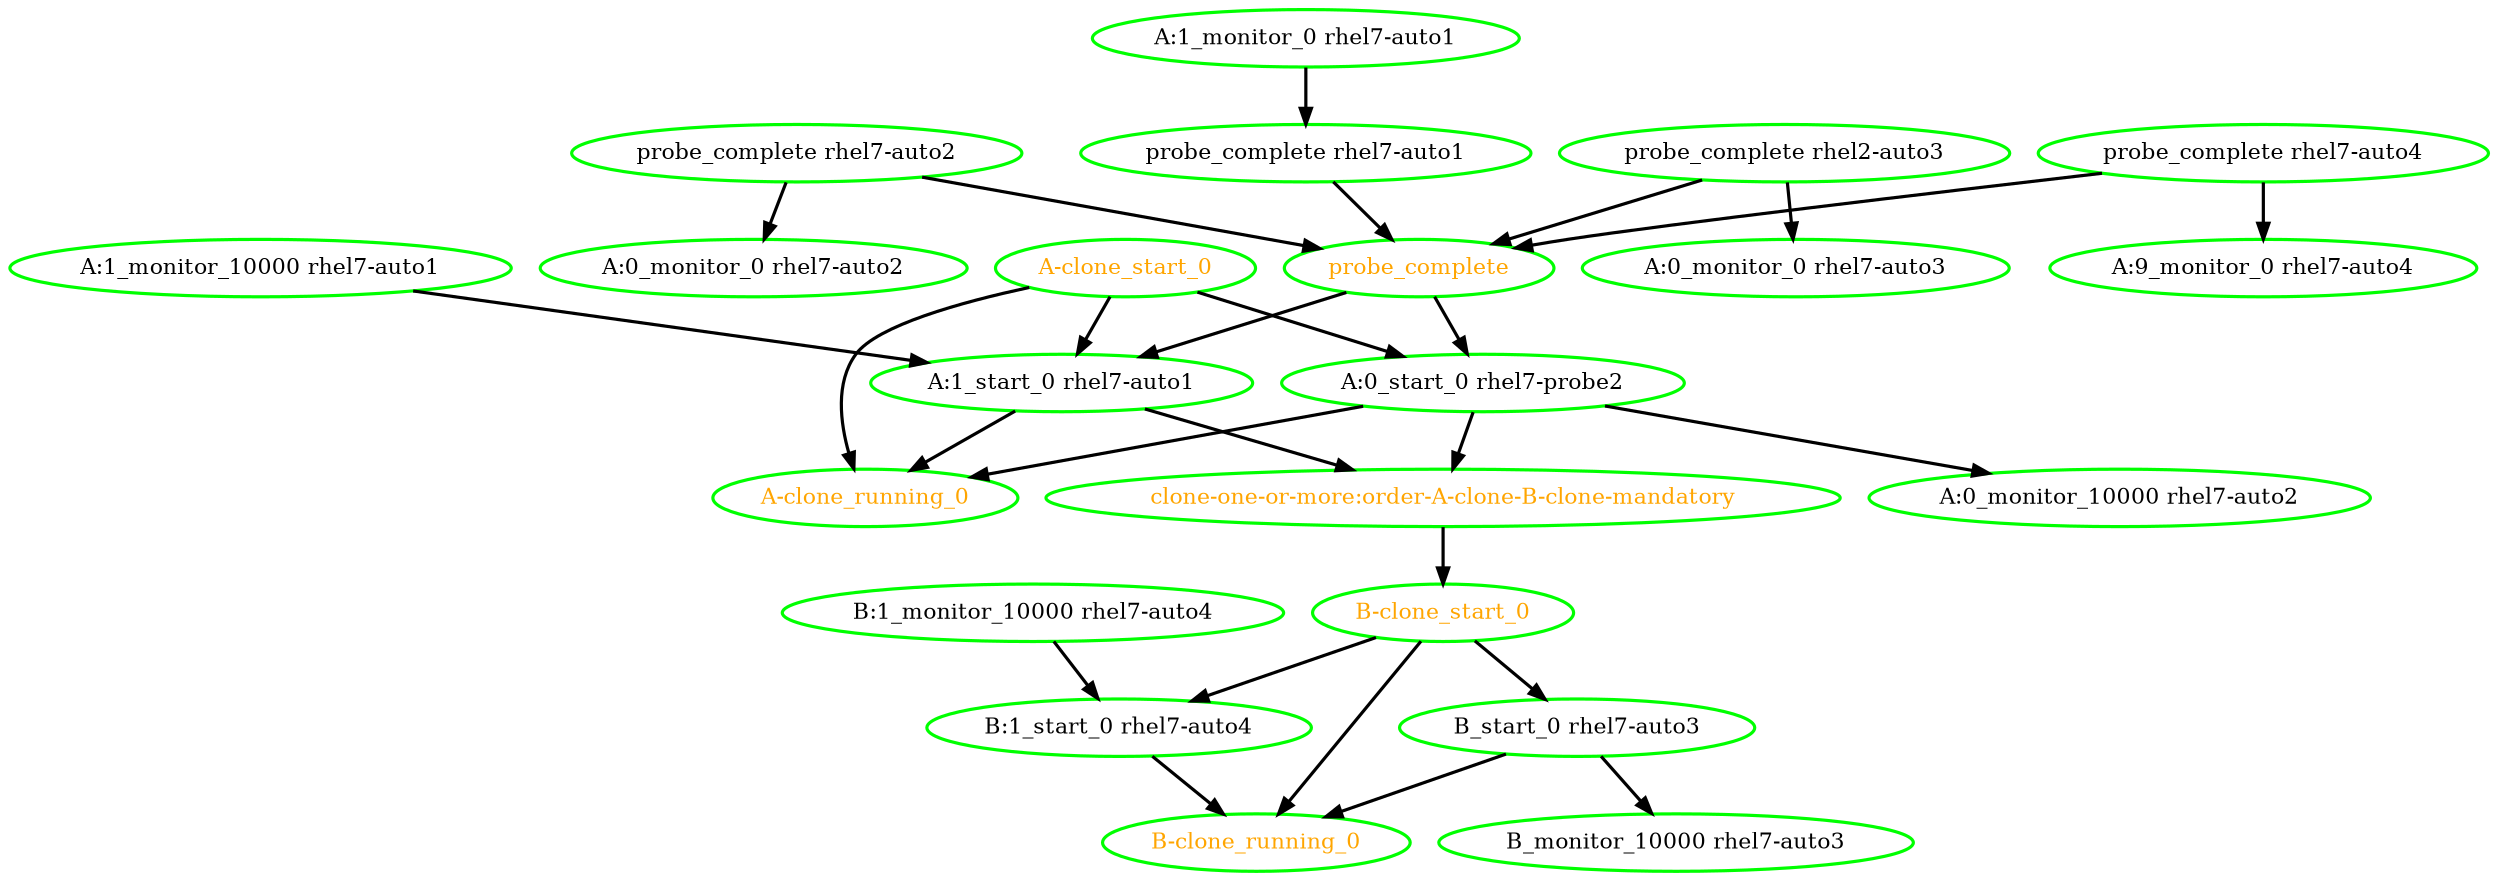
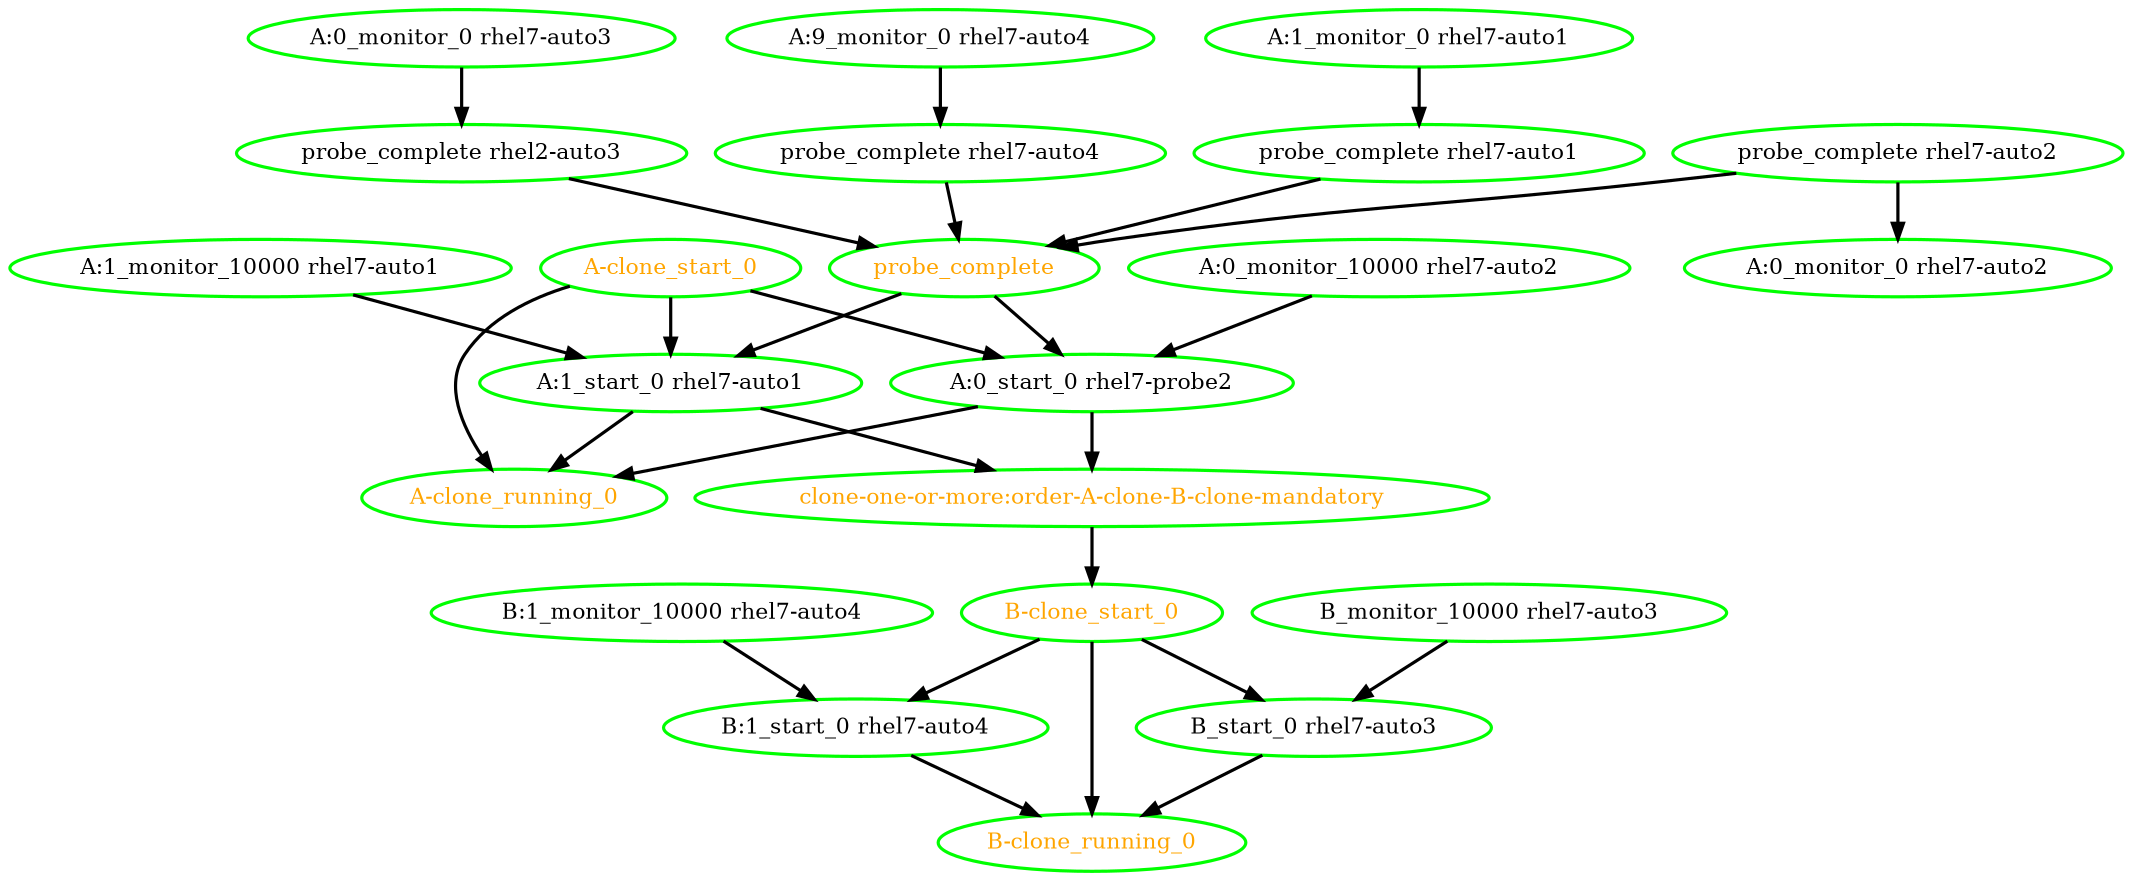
edge "probe_complete rhel2-auto3" -> "A:0_monitor_0 rhel7-auto3": reversed
edge "probe_complete rhel7-auto4" -> "A:9_monitor_0 rhel7-auto4": reversed
edge "A:0_start_0 rhel7-probe2" -> "A:0_monitor_10000 rhel7-auto2": reversed
edge "B_start_0 rhel7-auto3" -> "B_monitor_10000 rhel7-auto3": reversed
